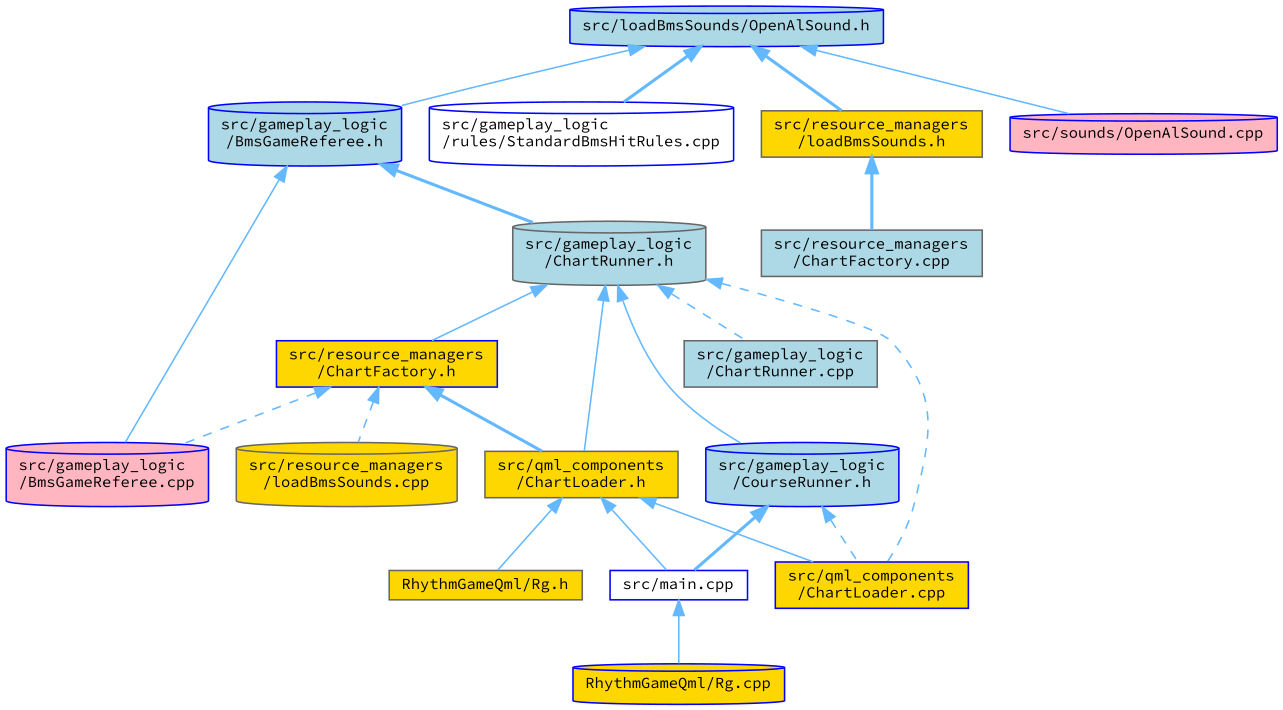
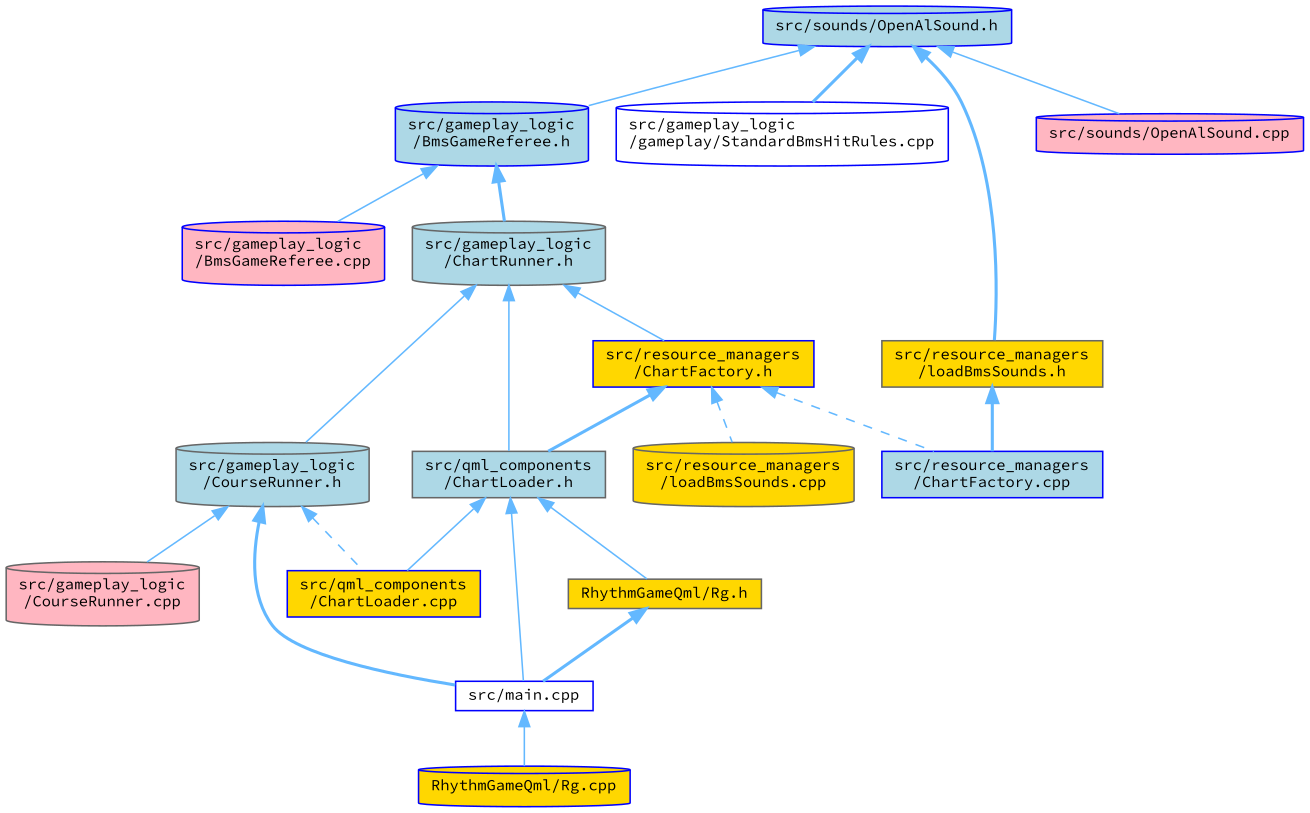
node "src/loadBmsSounds/OpenAlSound.h": label "src/loadBmsSounds/OpenAlSound.h" -> "src/sounds/OpenAlSound.h"
node "src/gameplay_logic /rules/StandardBmsHitRules.cpp": label "src/gameplay_logic /rules/StandardBmsHitRules.cpp" -> "src/gameplay_logic /gameplay/StandardBmsHitRules.cpp"
node "src/resource_managers /ChartFactory.cpp": color gray40 -> blue
node "src/gameplay_logic /ChartRunner.cpp": removed
edge "src/qml_components /ChartLoader.cpp" -> "src/gameplay_logic /ChartRunner.h": removed
edge "src/gameplay_logic /BmsGameReferee.cpp" -> "src/resource_managers /ChartFactory.h": now "src/resource_managers /ChartFactory.cpp" -> "src/resource_managers /ChartFactory.h"
node "src/qml_components /ChartLoader.h": fillcolor gold -> lightblue
node "src/gameplay_logic /CourseRunner.h": color blue -> gray40
node "src/gameplay_logic /CourseRunner.cpp": added
edge "src/main.cpp" -> "RhythmGameQml/Rg.h": added
